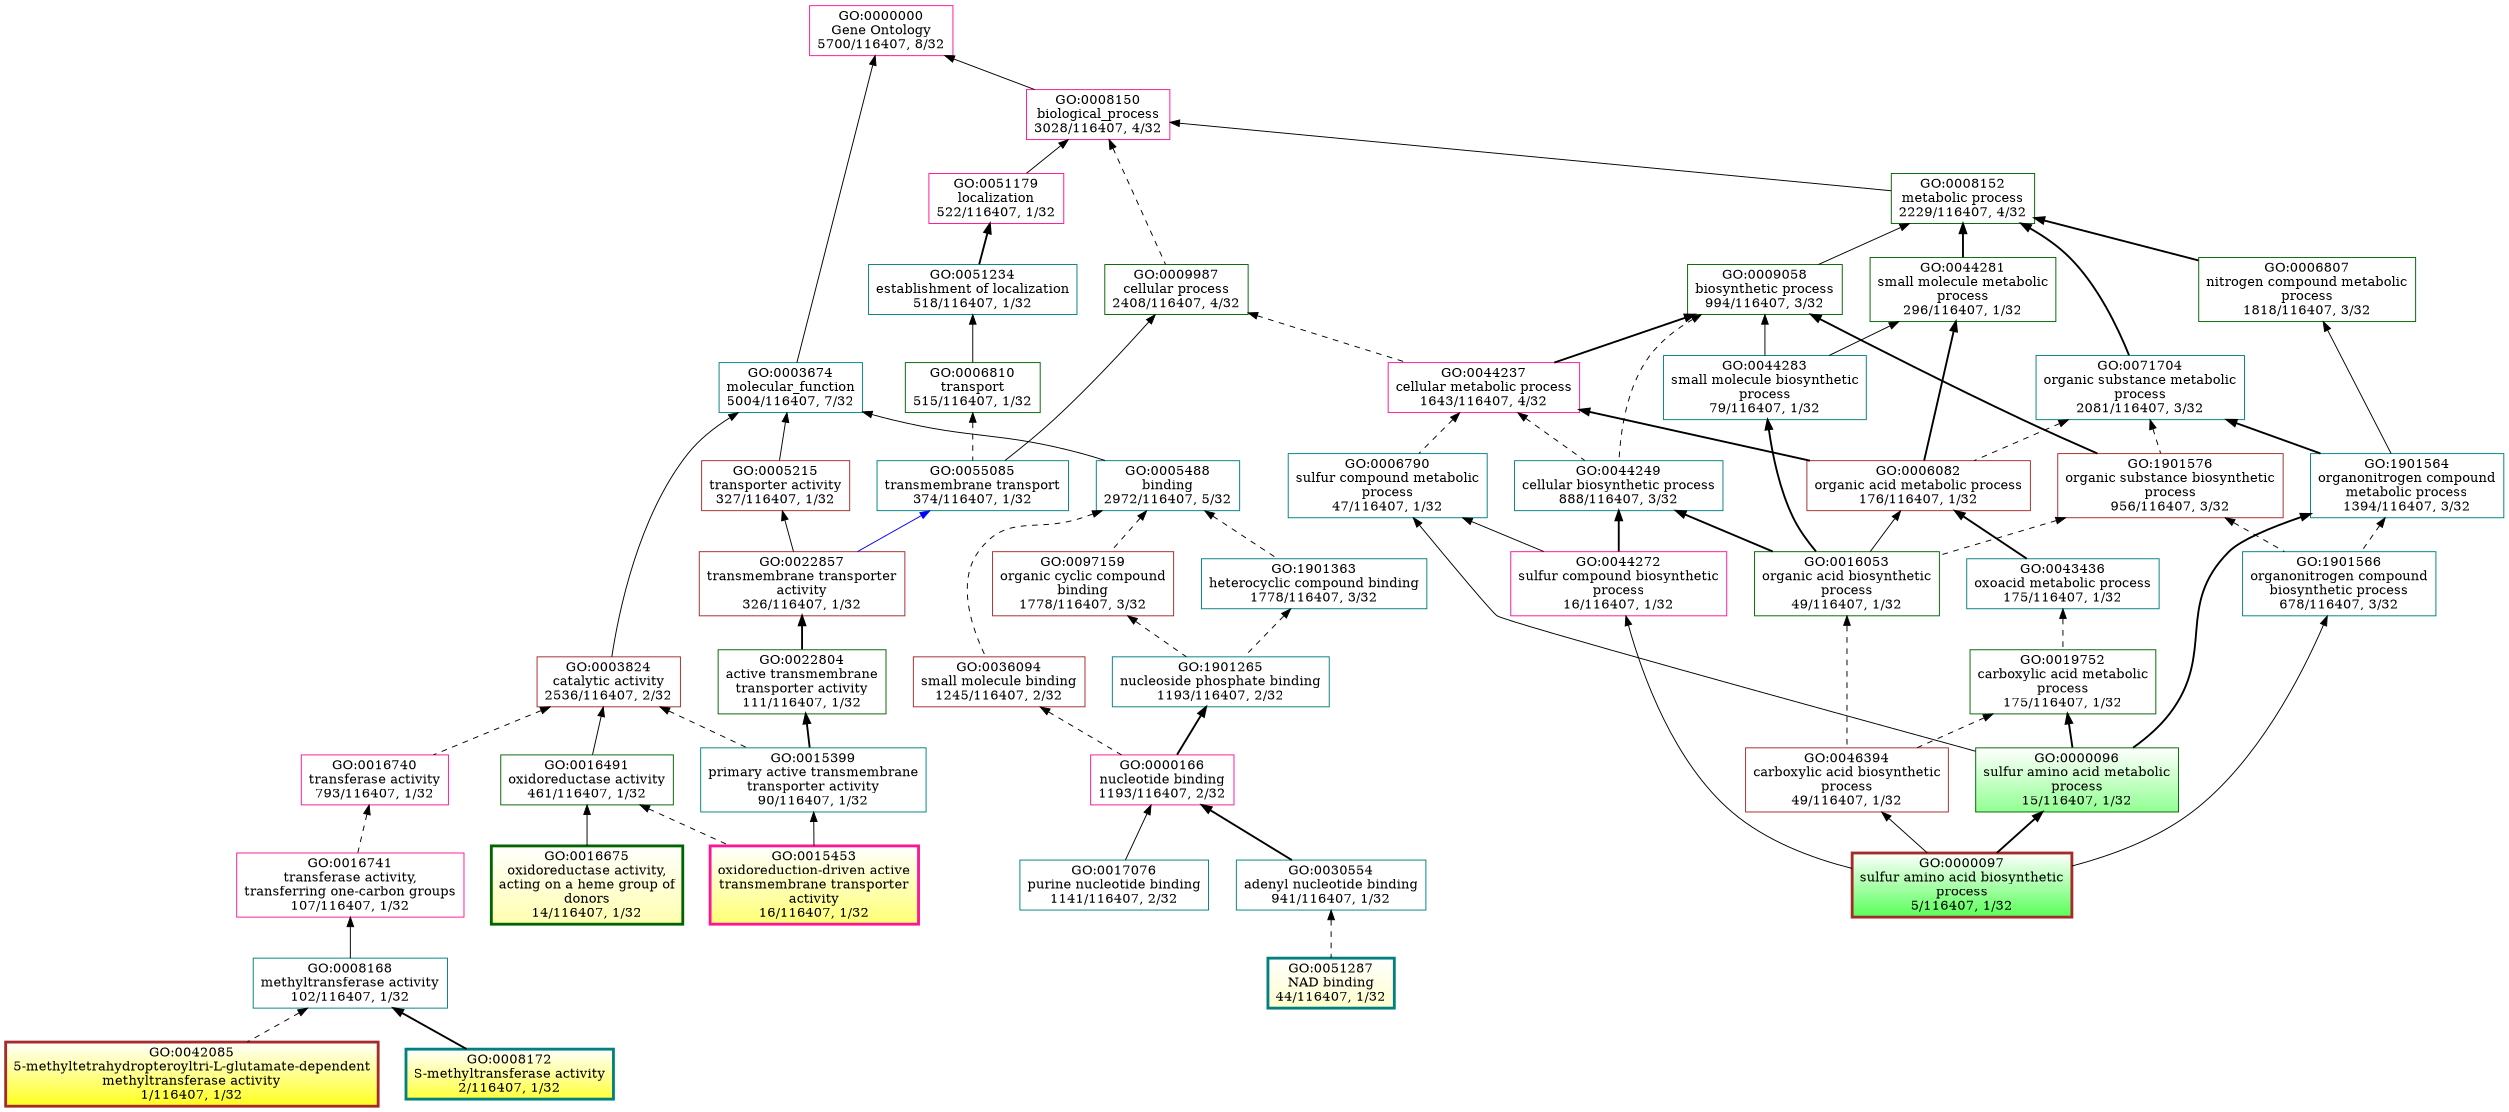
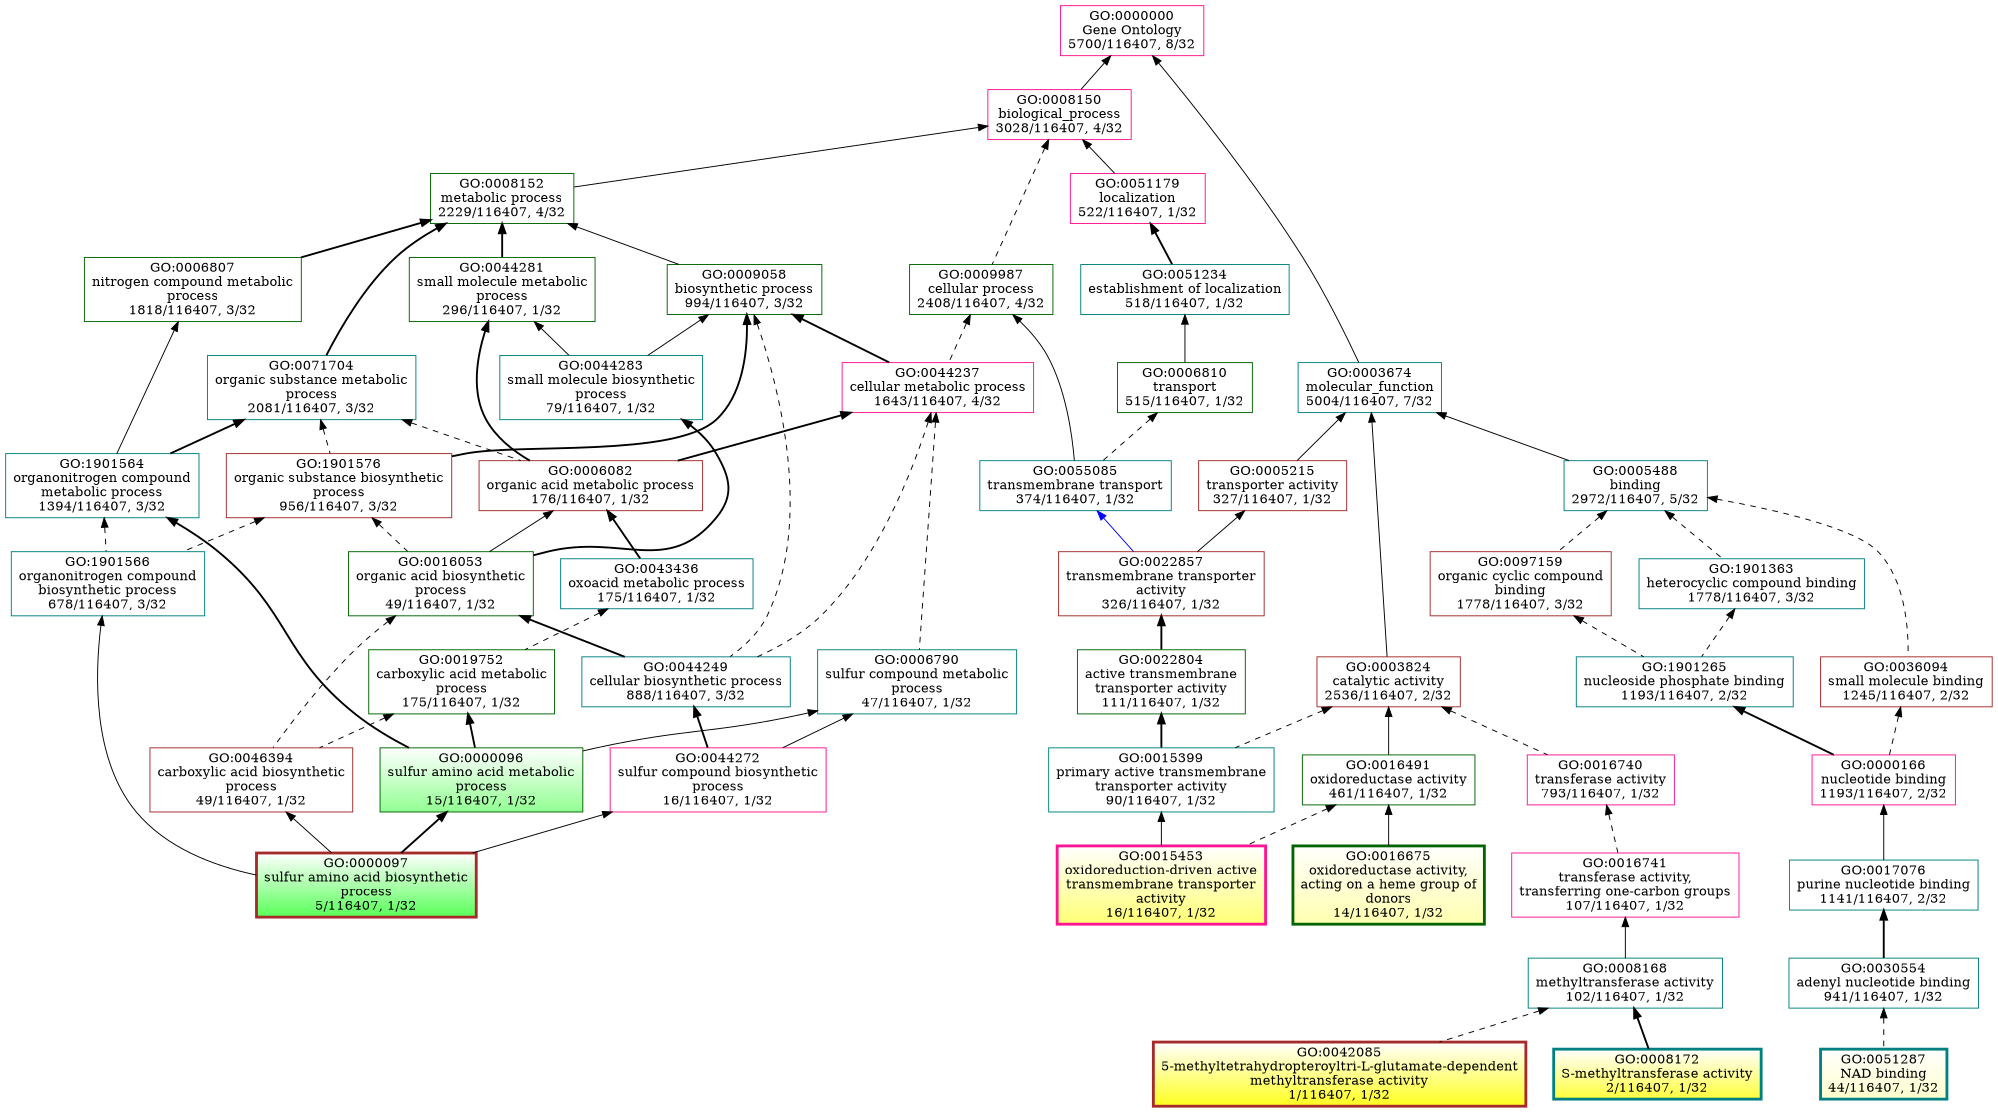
edge "GO:0016053 organic acid biosynthetic process 49/116407, 1/32" -> "GO:0044249 cellular biosynthetic process 888/116407, 3/32": reversed
edge "GO:0030554 adenyl nucleotide binding 941/116407, 1/32" -> "GO:0000166 nucleotide binding 1193/116407, 2/32": now "GO:0030554 adenyl nucleotide binding 941/116407, 1/32" -> "GO:0017076 purine nucleotide binding 1141/116407, 2/32"
